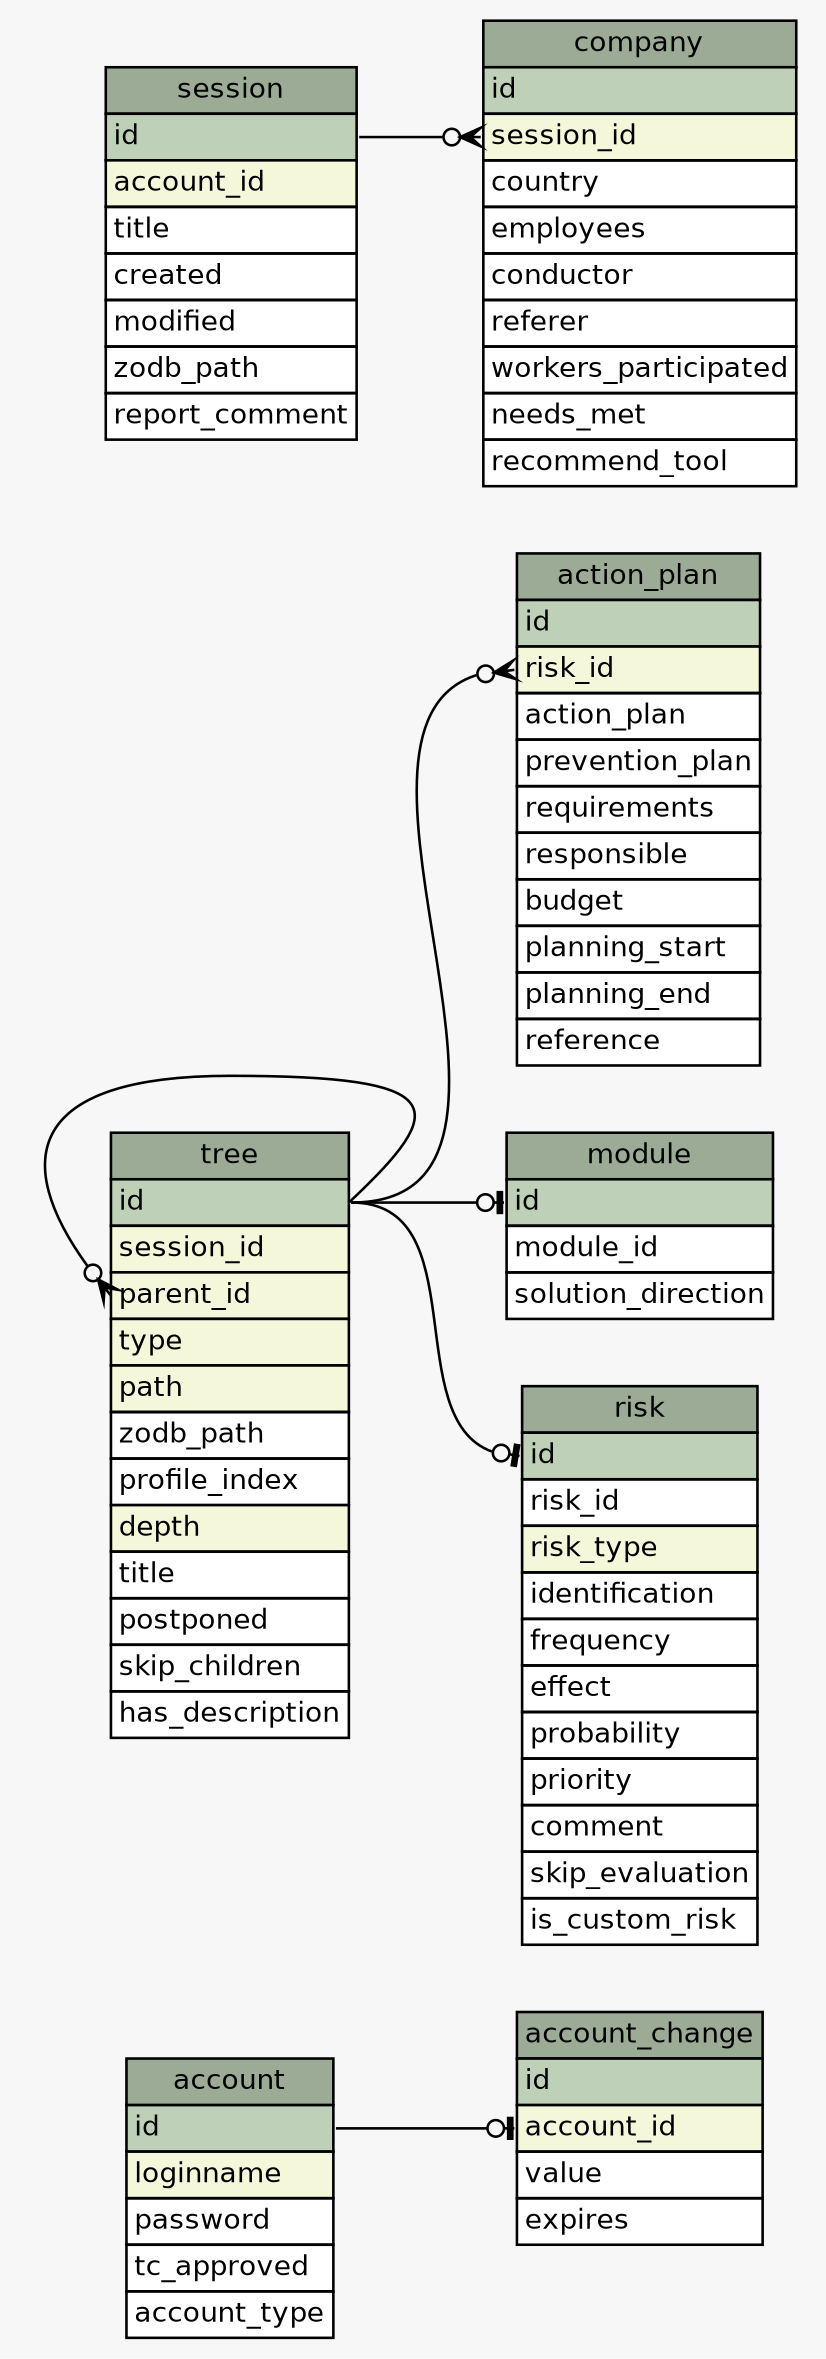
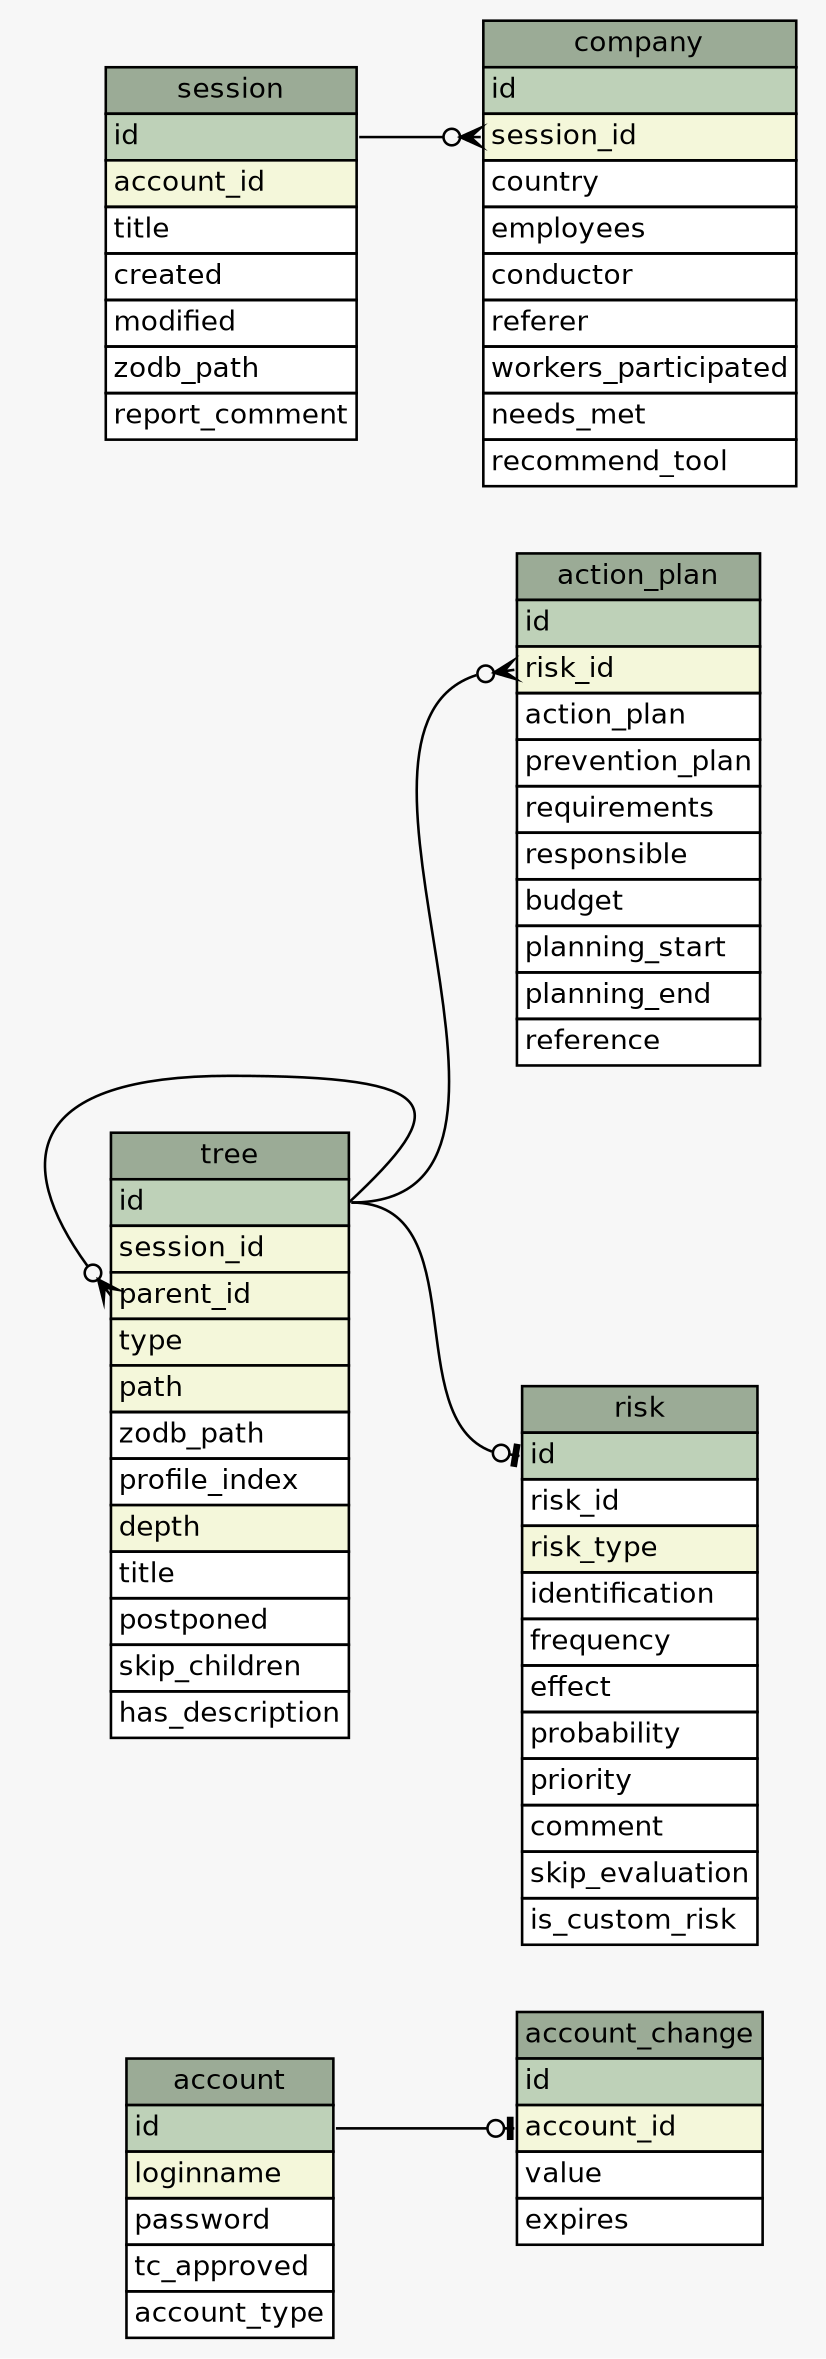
node "module": removed
